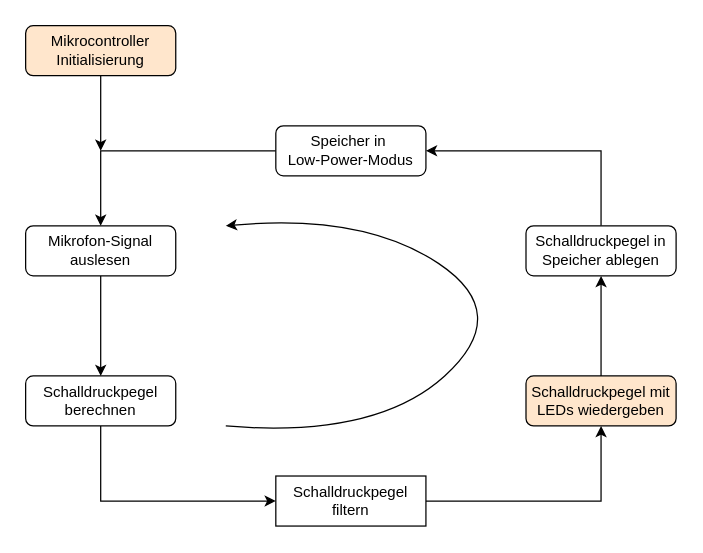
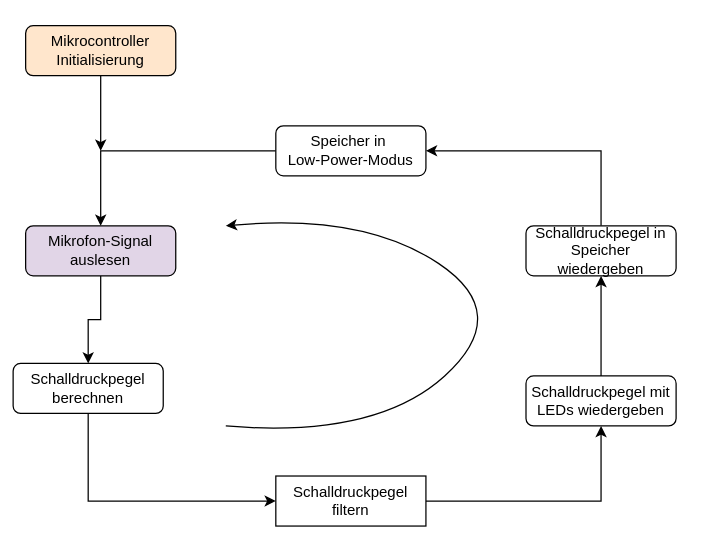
node "Mikrofon-Signal auslesen": fillcolor #ffffff -> #e1d5e7
node "Schalldruckpegel in Speicher ablegen": label "Schalldruckpegel in Speicher ablegen" -> "Schalldruckpegel in Speicher wiedergeben"
node "Schalldruckpegel berechnen": moved (101, 401) -> (88, 388)
node "Schalldruckpegel mit LEDs wiedergeben": fillcolor #ffe6cc -> #ffffff
